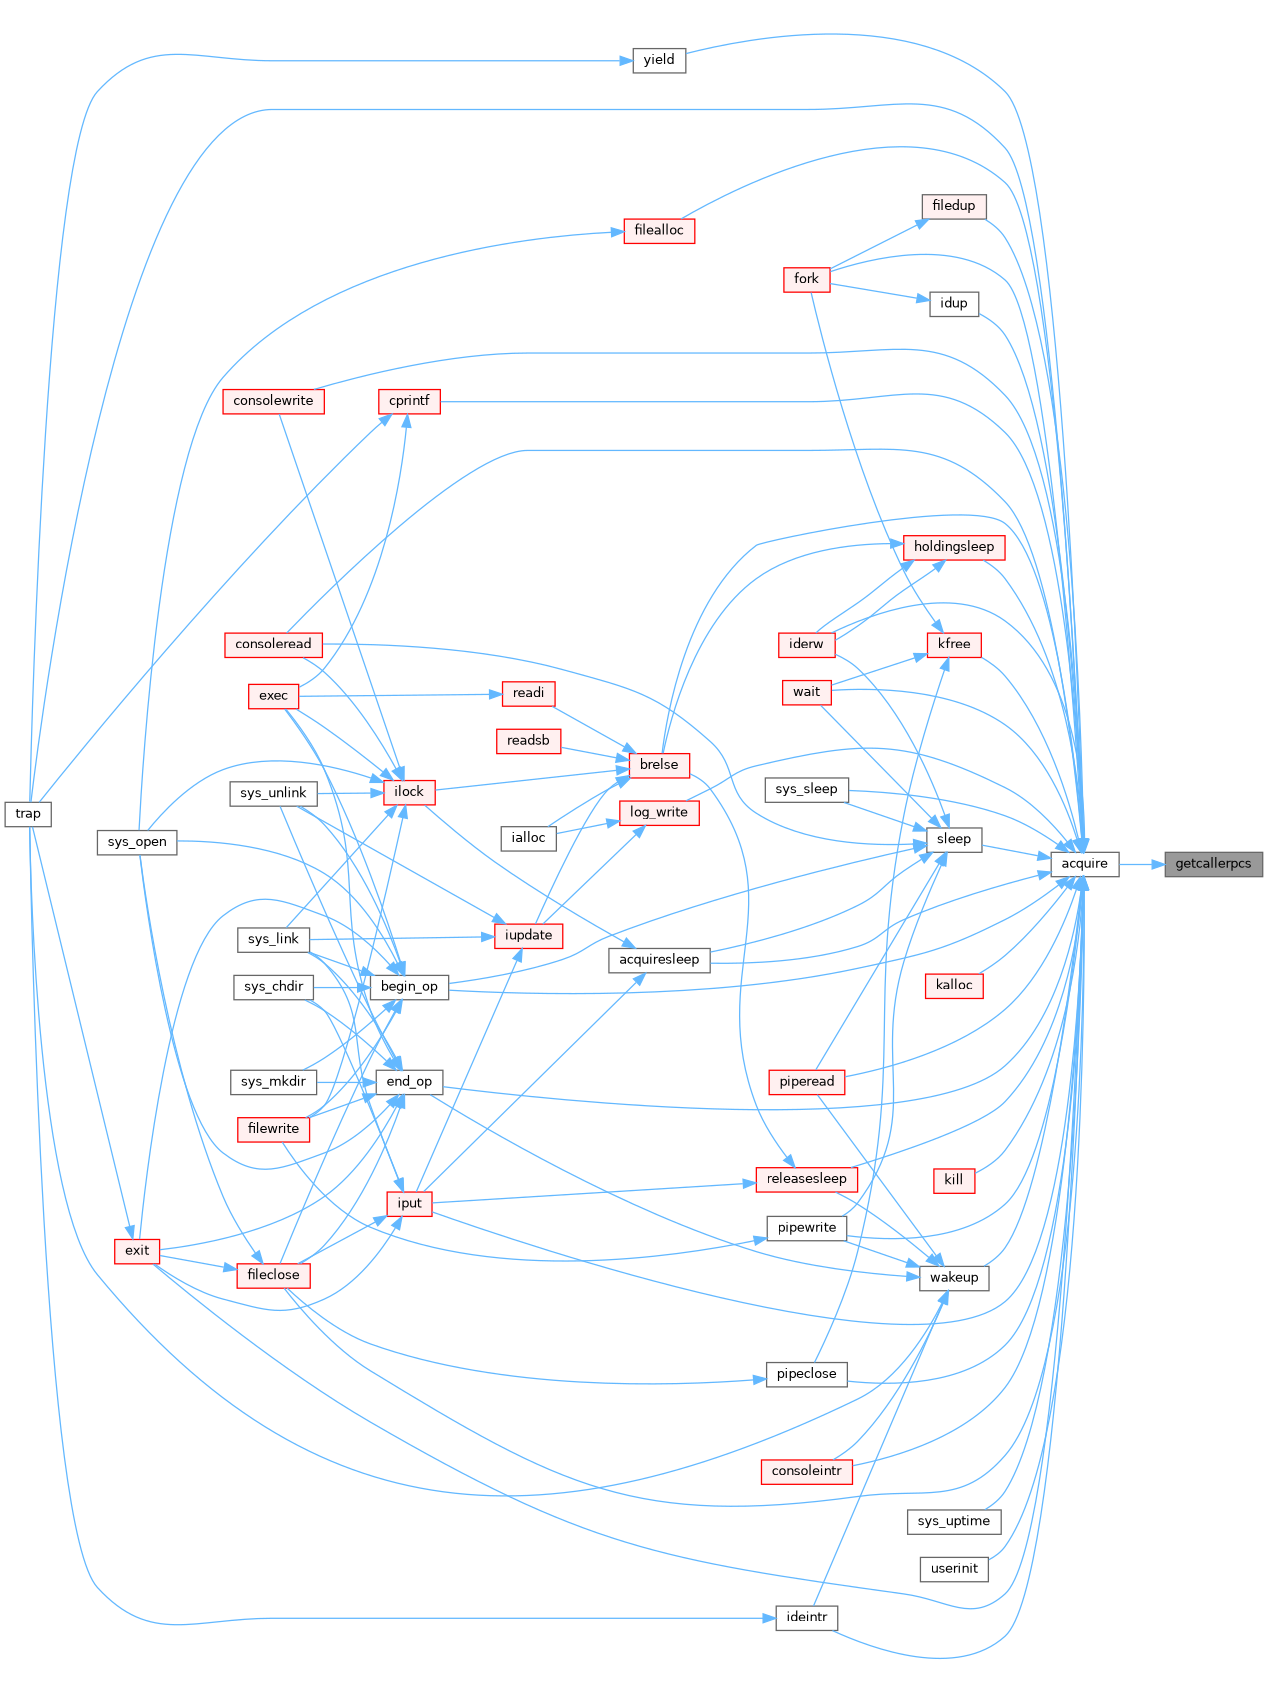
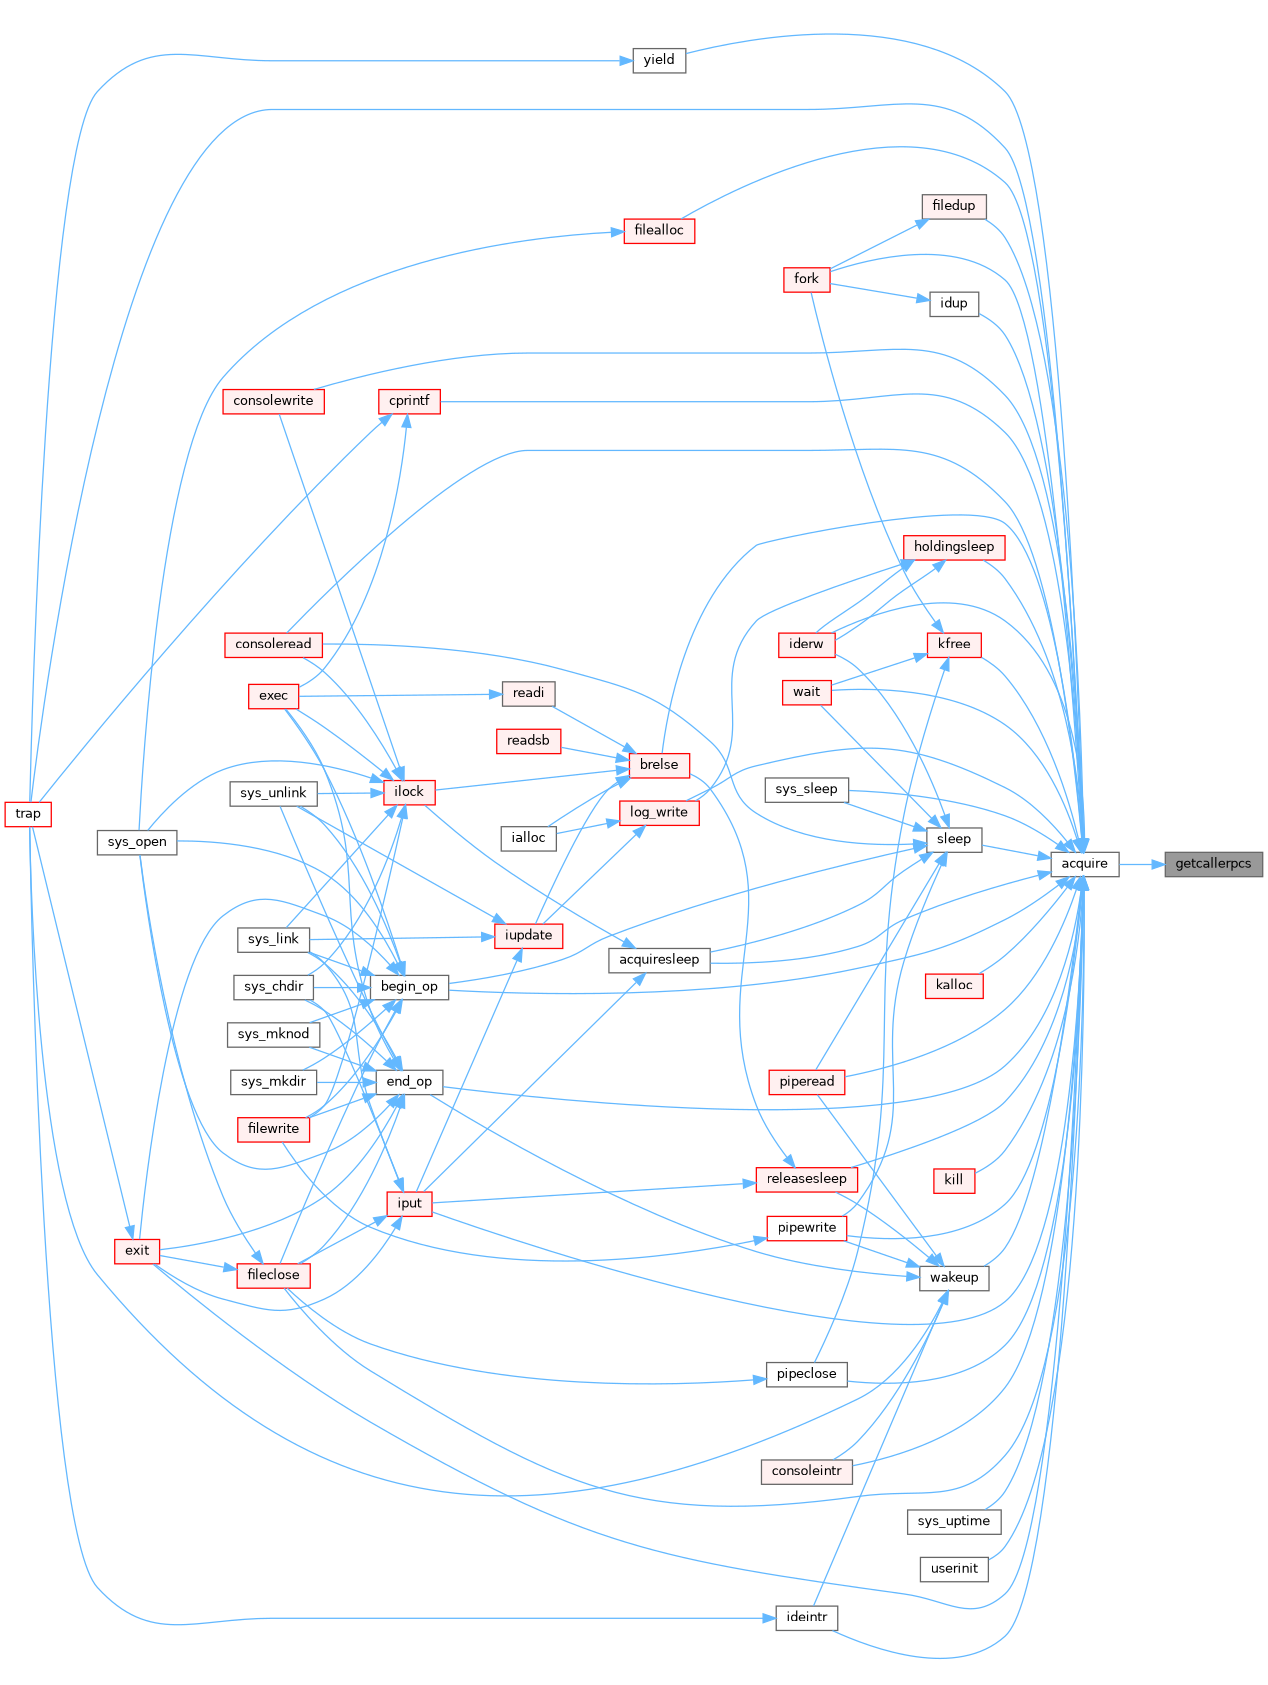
edge "brelse" -> "holdingsleep": now "log_write" -> "holdingsleep"
node "readi": color red -> grey40
node "trap": color grey40 -> red
edge "sys_chdir" -> "ilock": added
node "sys_mknod": added
node "pipewrite": color grey40 -> red
node "consoleintr": color red -> grey40
